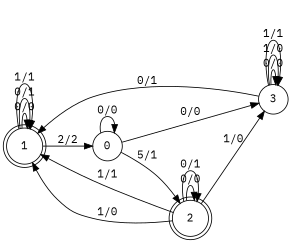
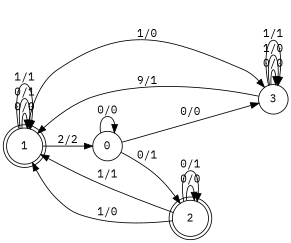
edge "3" -> "1": label "0/1" -> "9/1"
edge "0" -> "2": label "5/1" -> "0/1"
edge "2" -> "3": now "1" -> "3"
